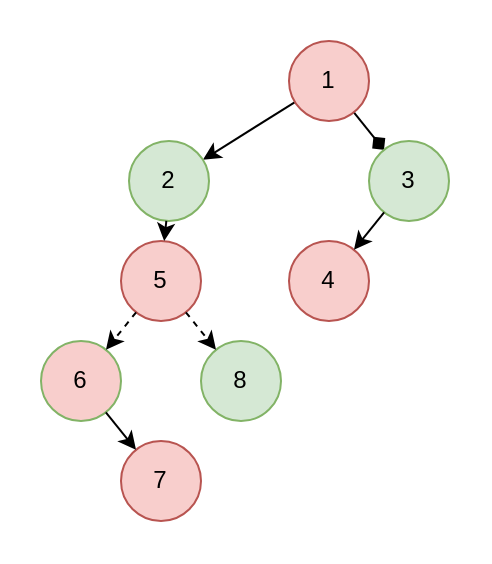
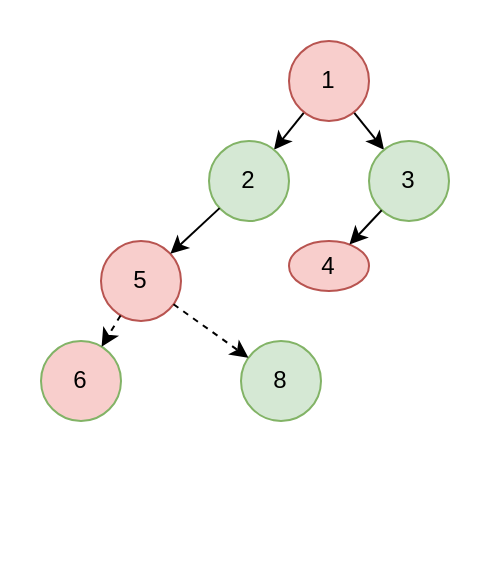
edge "1" -> "3": arrowhead diamond -> classic
node "2": moved (169, 181) -> (249, 181)
node "5": moved (161, 281) -> (141, 281)
node "4": size 80x80 -> 80x50
node "8": moved (241, 381) -> (281, 381)
edge "6" -> "7": removed
node "7": removed
